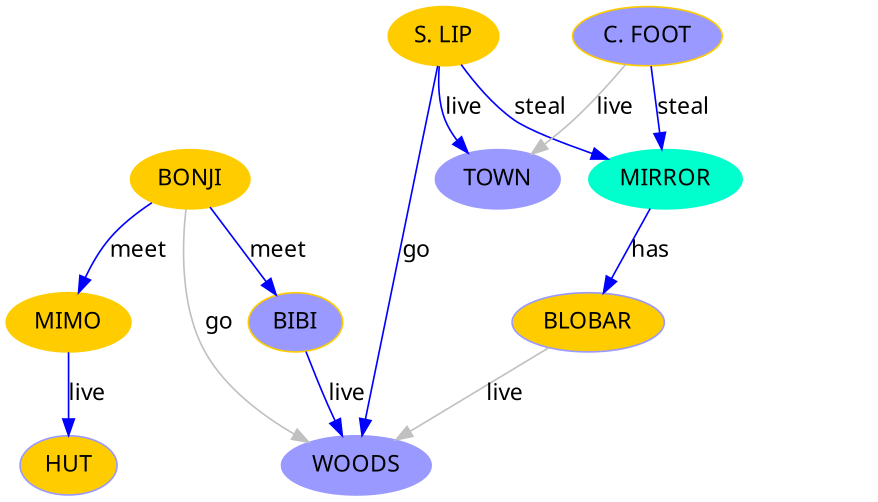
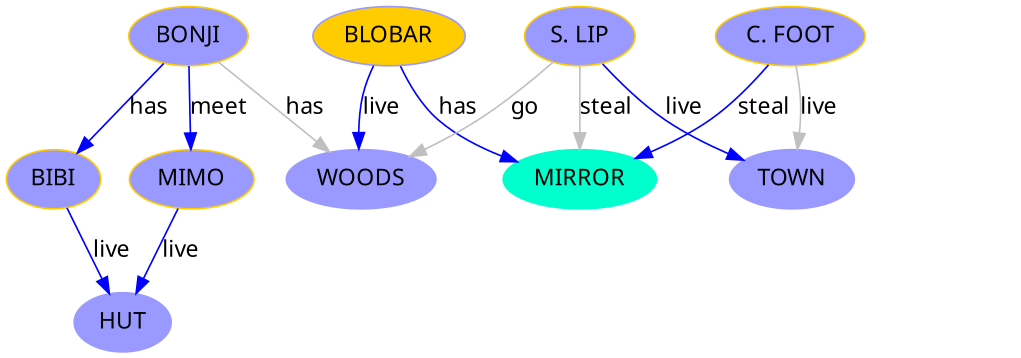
node "S. LIP": fillcolor #ffcc00 -> #9999ff
edge "S. LIP" -> "MIRROR": color blue -> grey
node "BONJI": fillcolor #ffcc00 -> #9999ff
edge "S. LIP" -> "WOODS": color blue -> grey
edge "MIRROR" -> "BLOBAR": reversed
edge "BONJI" -> "BIBI": label "meet" -> "has"
node "MIMO": fillcolor #ffcc00 -> #9999ff
edge "BONJI" -> "WOODS": label "go" -> "has"
edge "BIBI" -> "WOODS": now "BIBI" -> "HUT"
edge "BLOBAR" -> "WOODS": color grey -> blue
node "HUT": fillcolor #ffcc00 -> #9999ff
